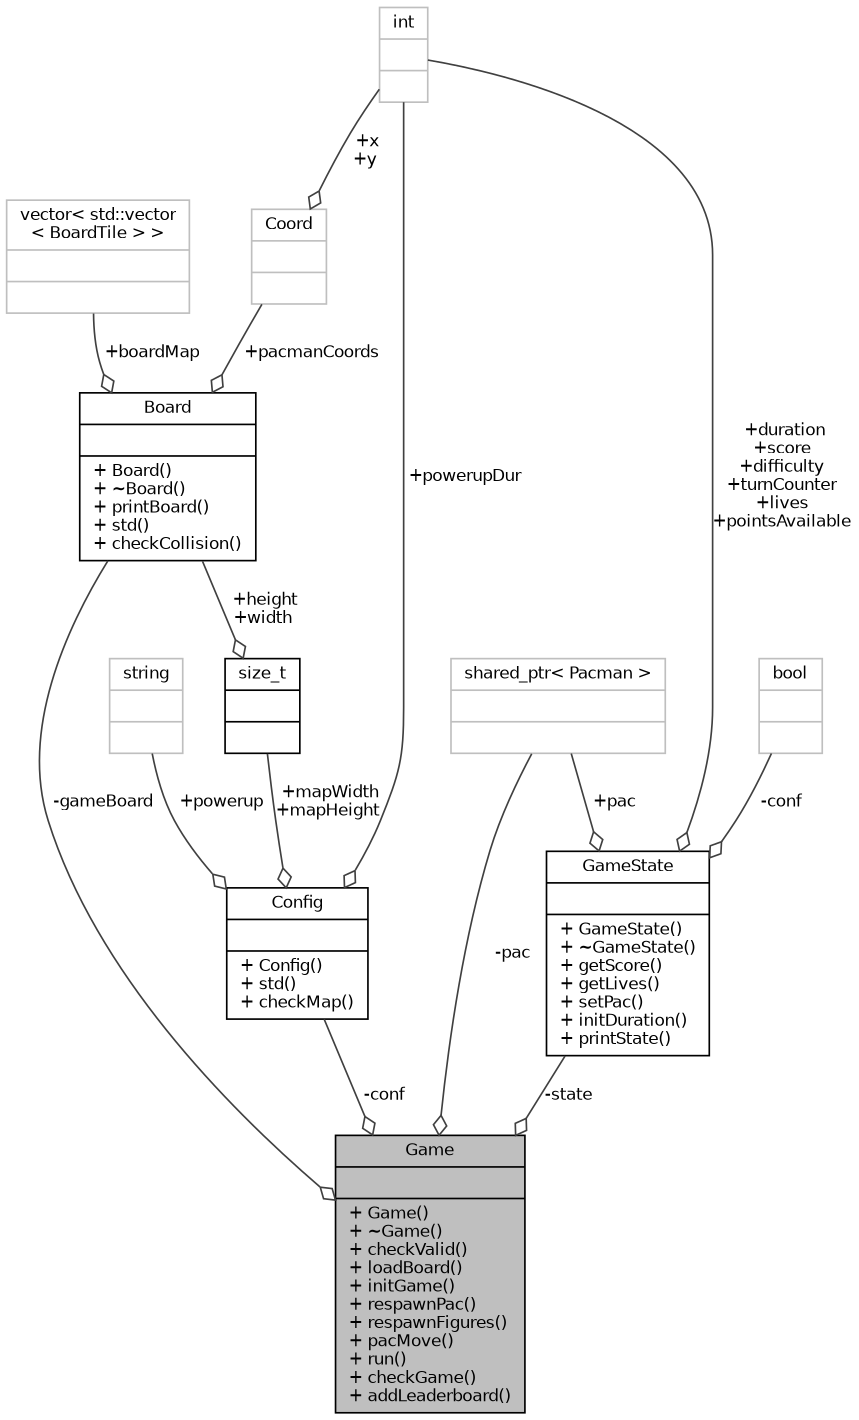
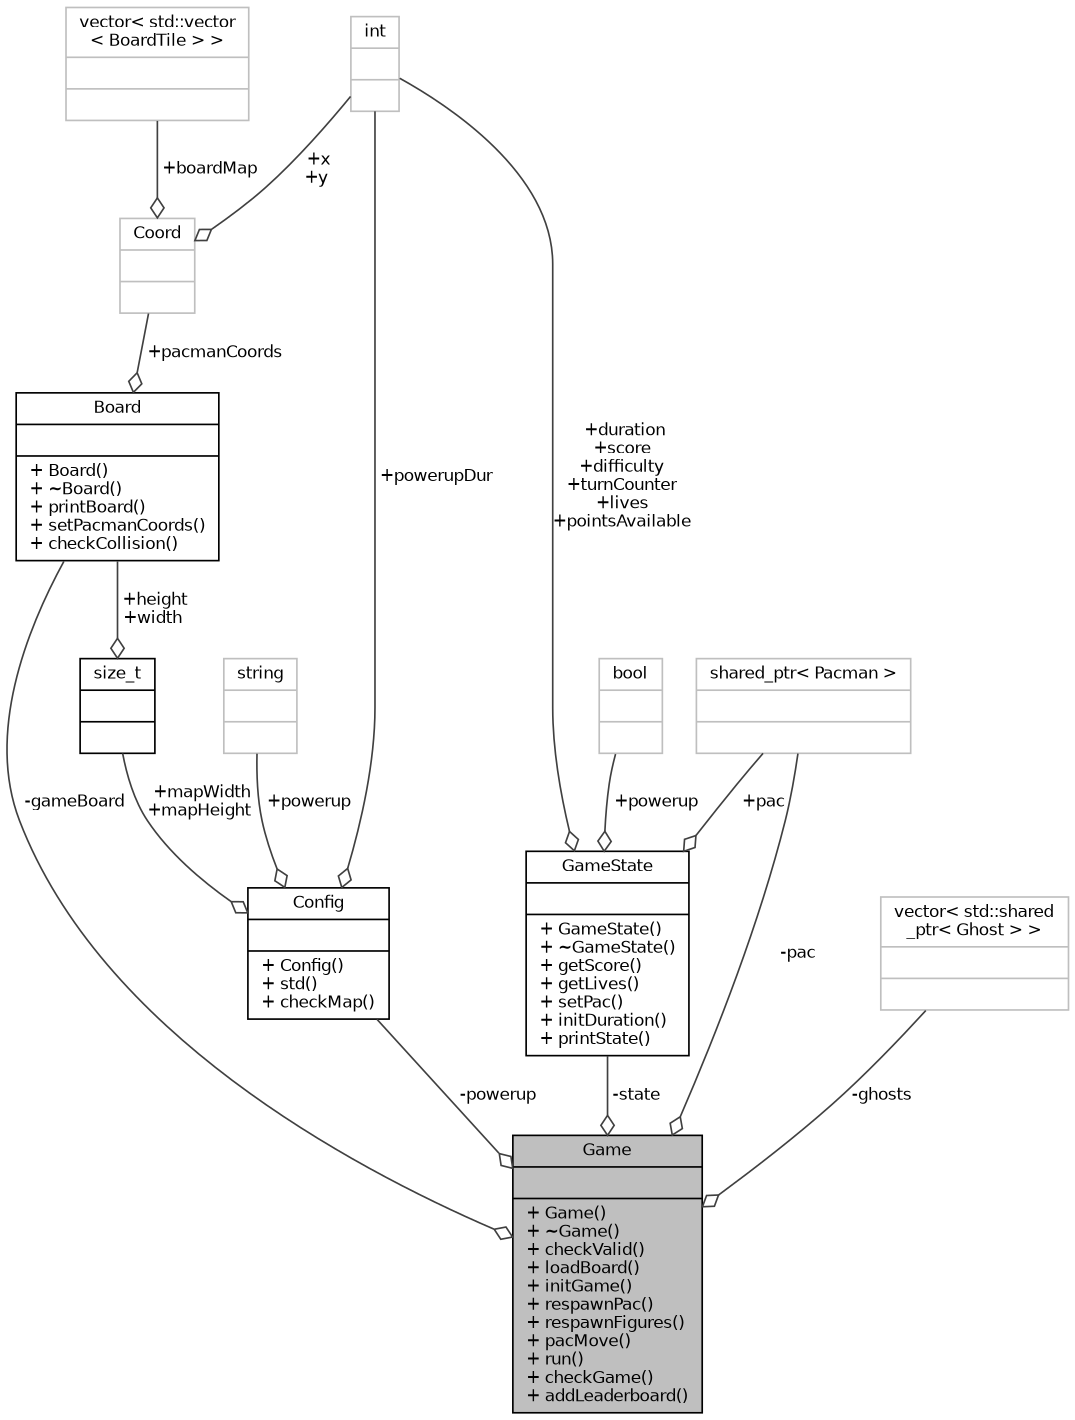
edge "vector< std::vector" -> "Board": now "vector< std::vector" -> "Coord"
node "Board": text "+ std()" -> "+ setPacmanCoords()"
edge "bool" -> "GameState": label " -conf" -> " +powerup"
node "vector< std::shared": added
edge "Config" -> "Game": label " -conf" -> " -powerup"
